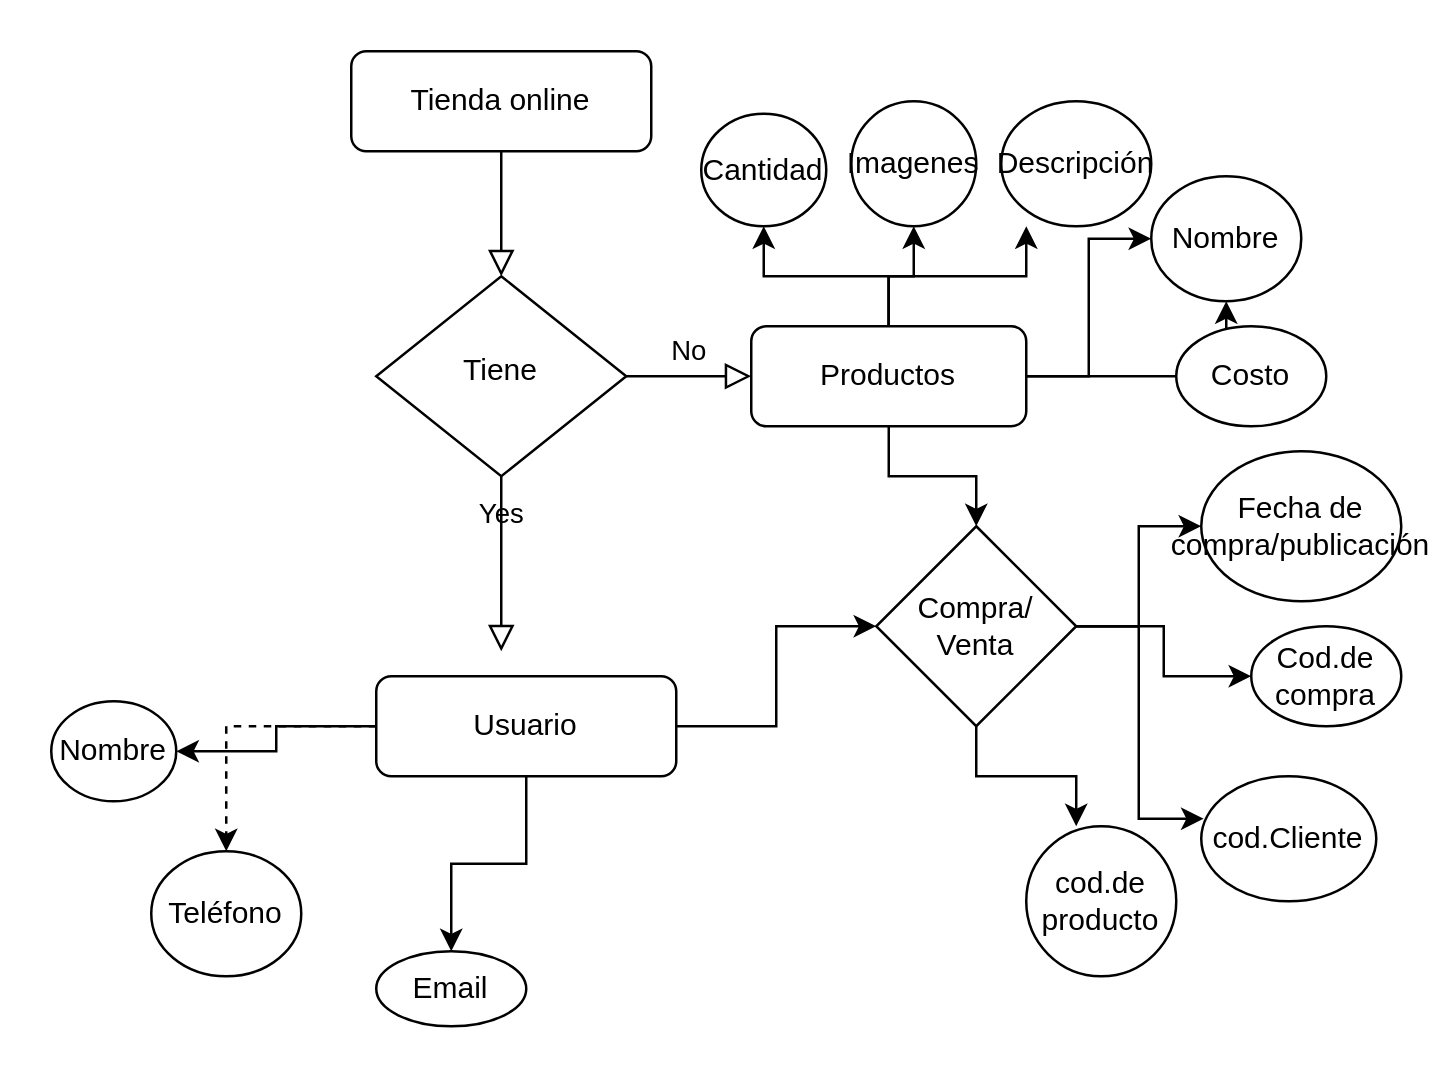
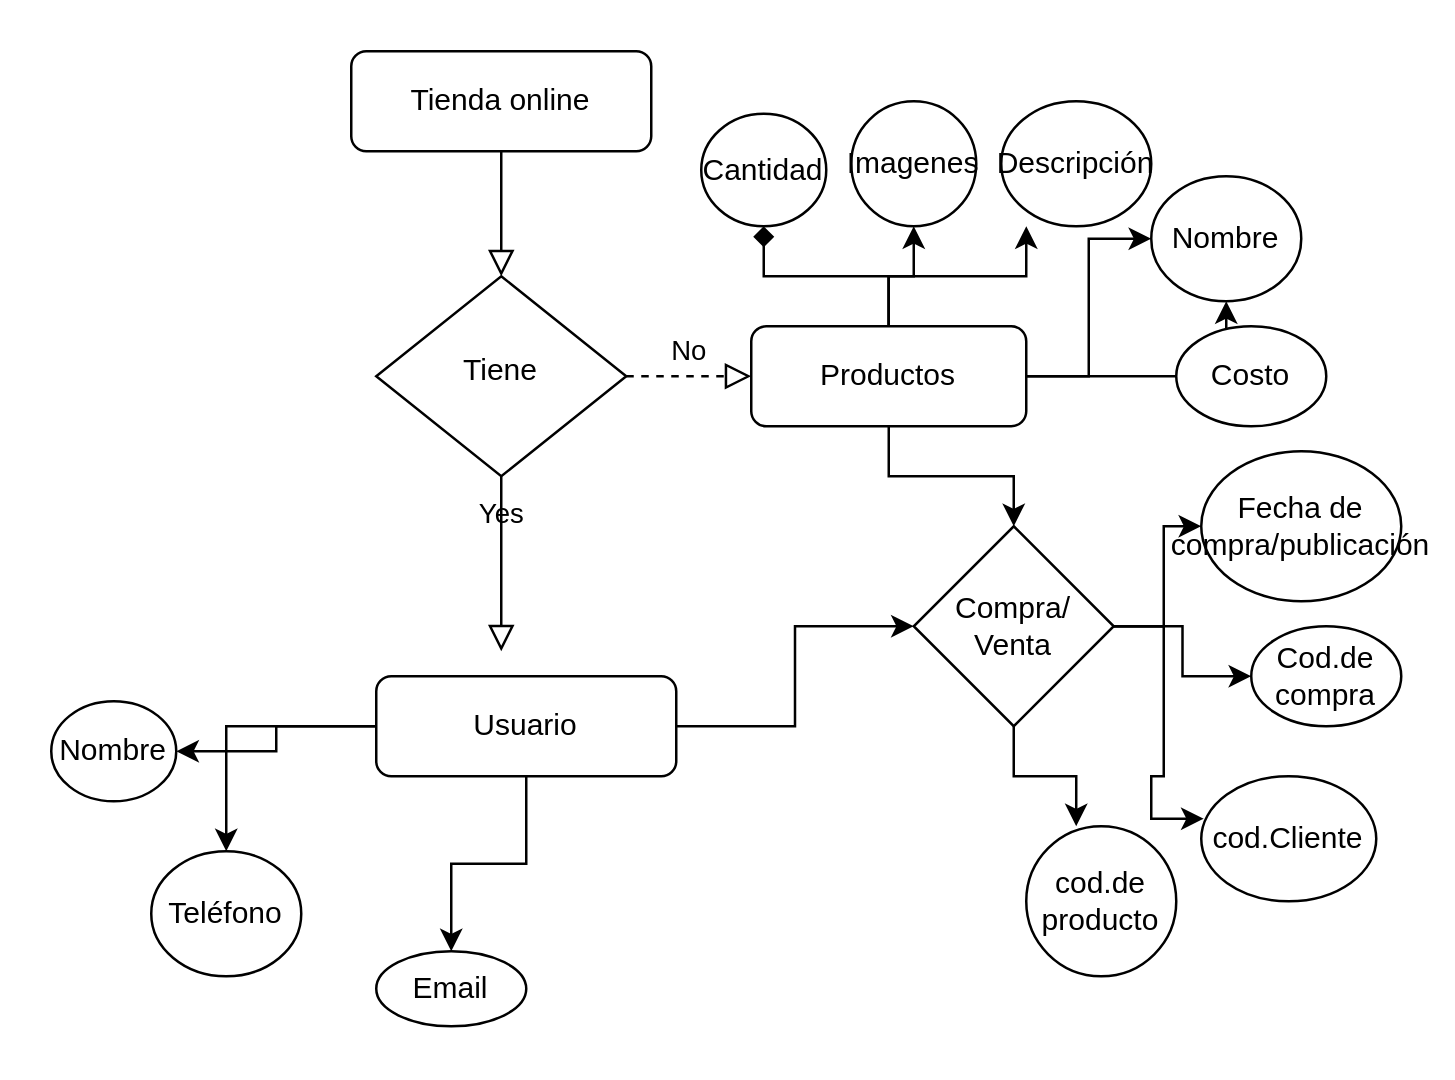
edge "Productos" -> "Cantidad": arrowhead classic -> diamond
edge "Tiene" -> "Productos": style solid -> dashed
node "Compra/ Venta": moved (976, 626) -> (1014, 626)
edge "Usuario" -> "Teléfono": style dashed -> solid
